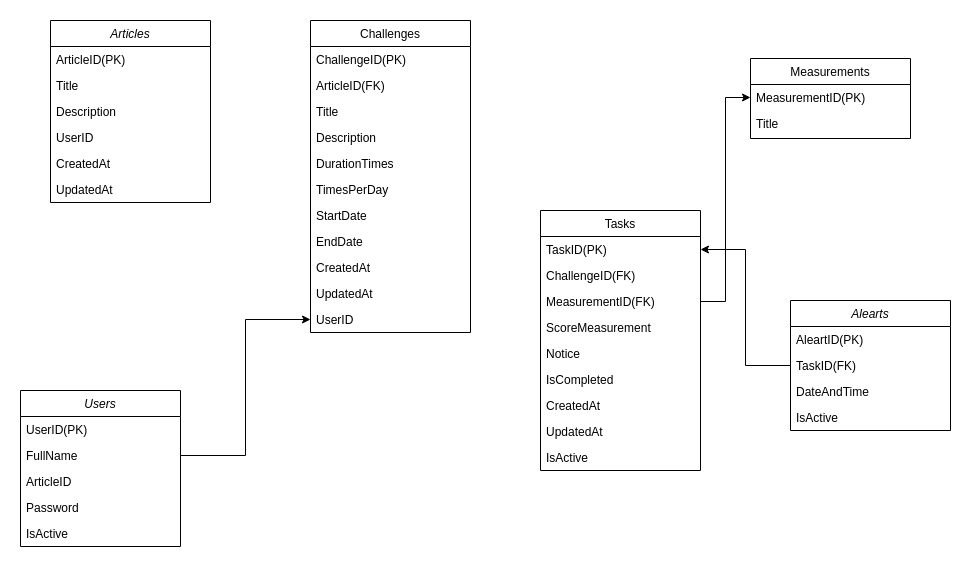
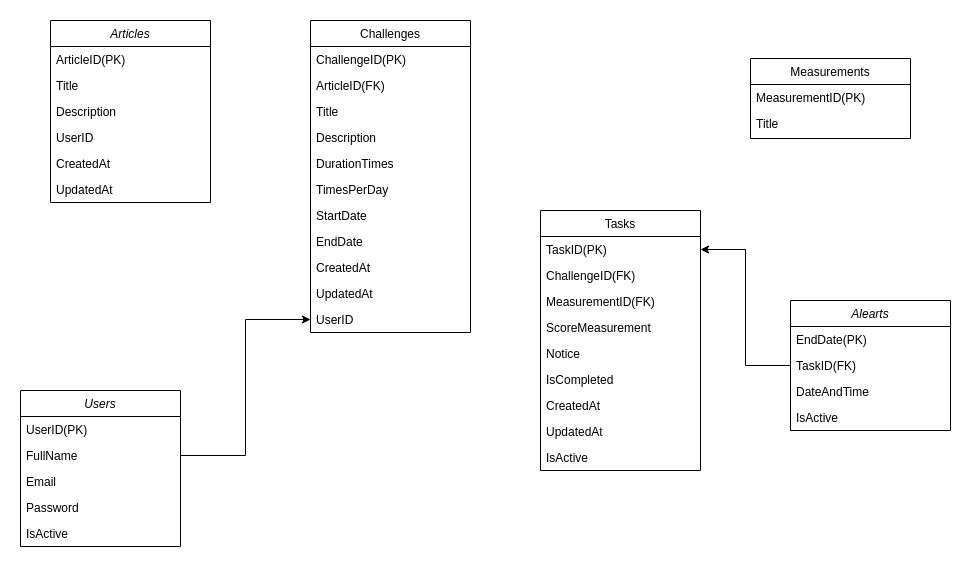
edge "MeasurementID(FK)" -> "MeasurementID(PK)": removed
node "AleartID(PK)": label "AleartID(PK)" -> "EndDate(PK)"
node "ArticleID": label "ArticleID" -> "Email"
